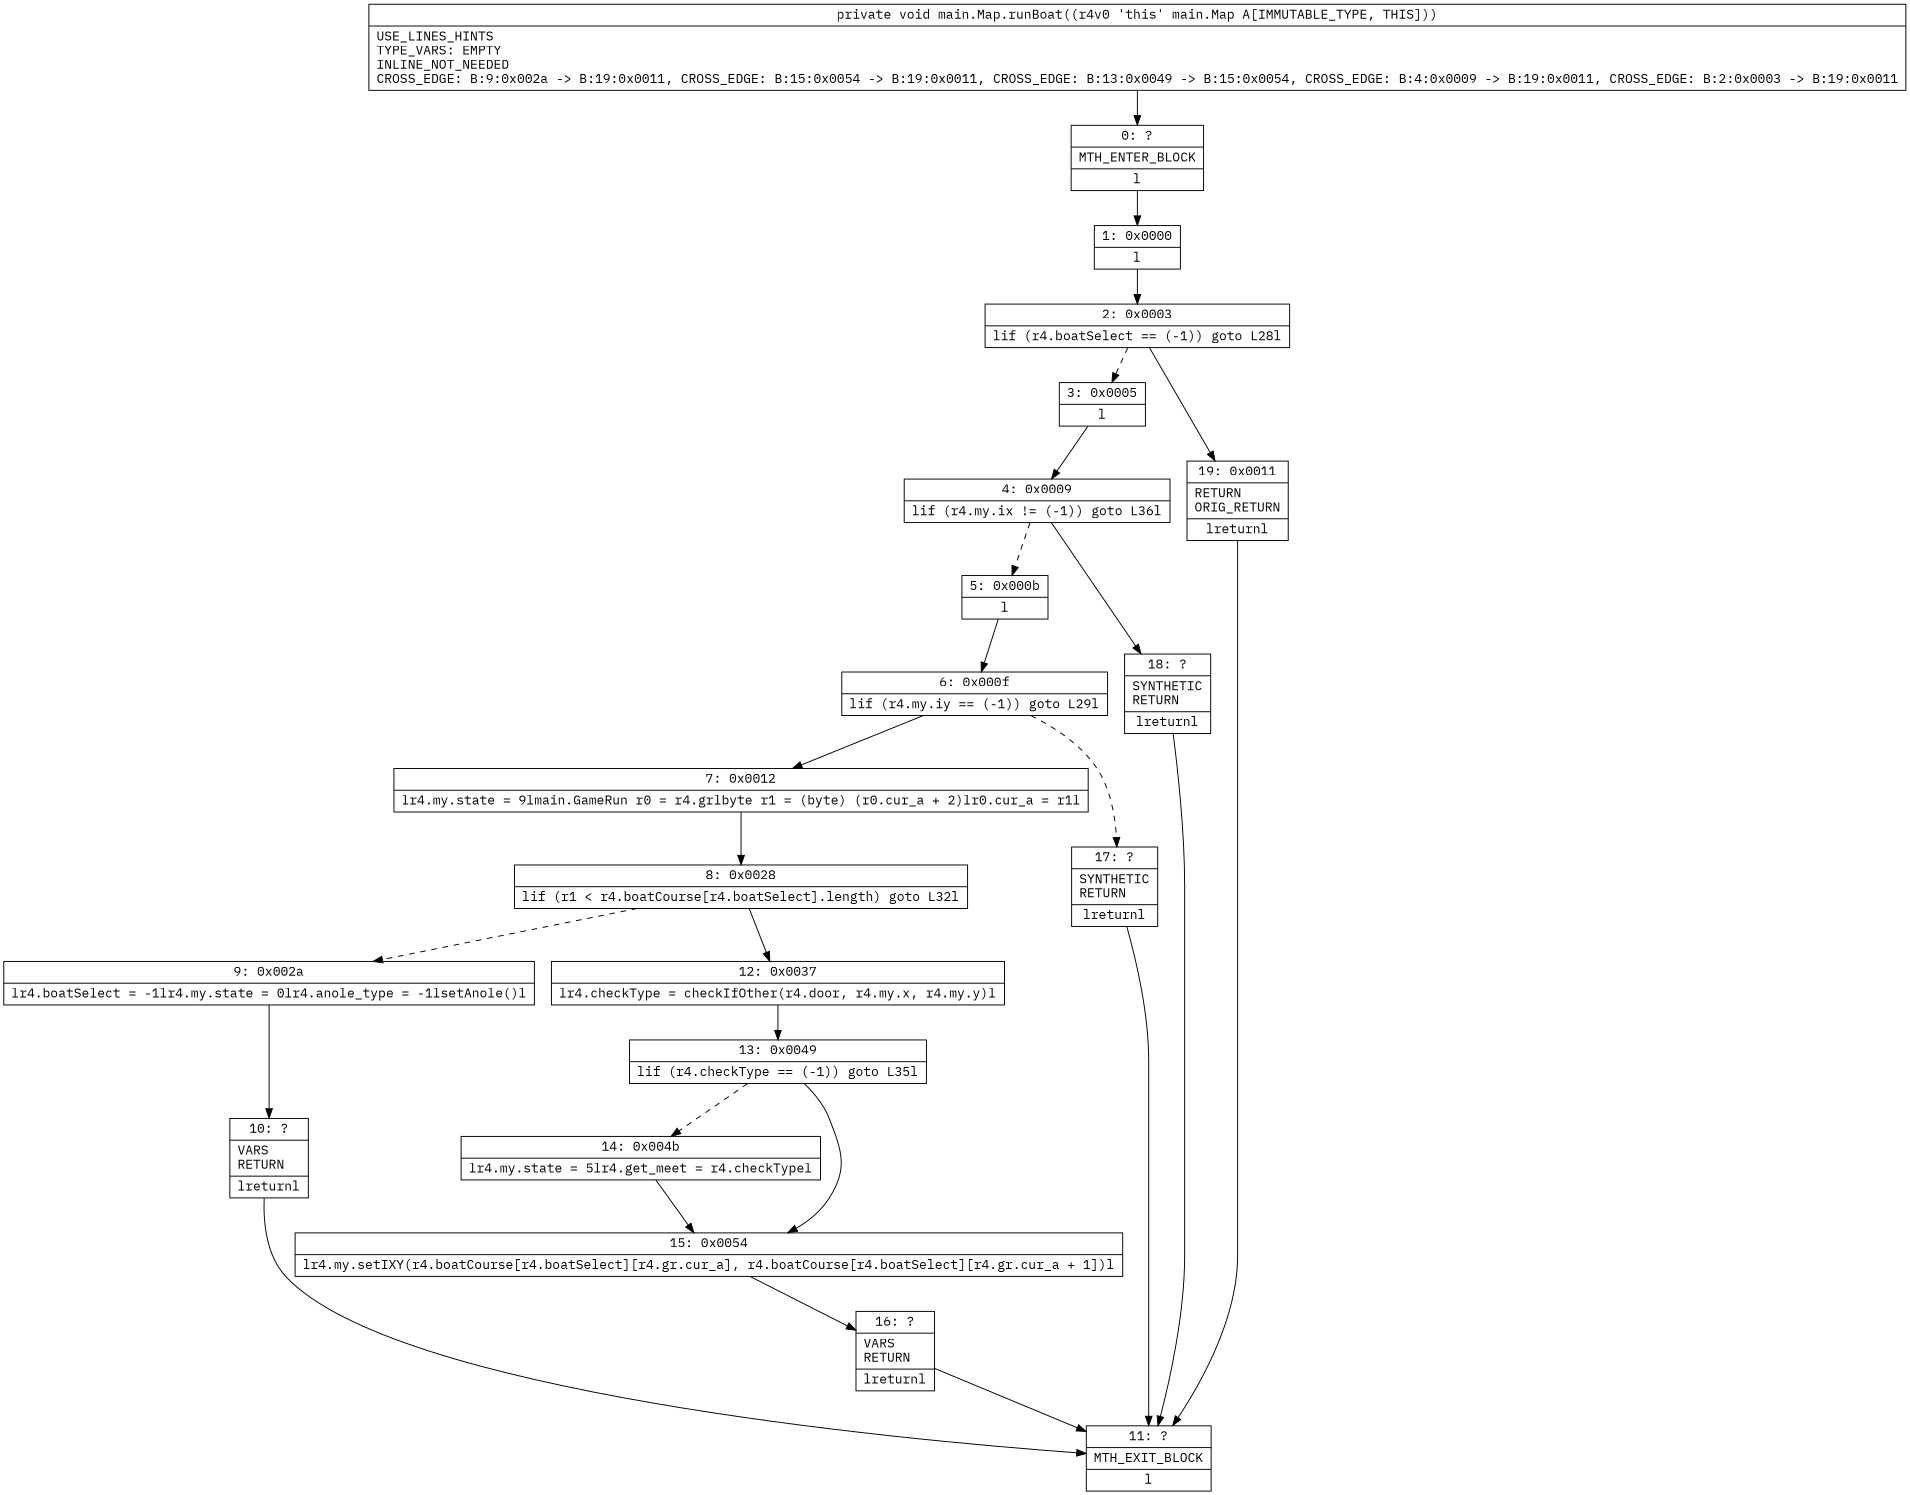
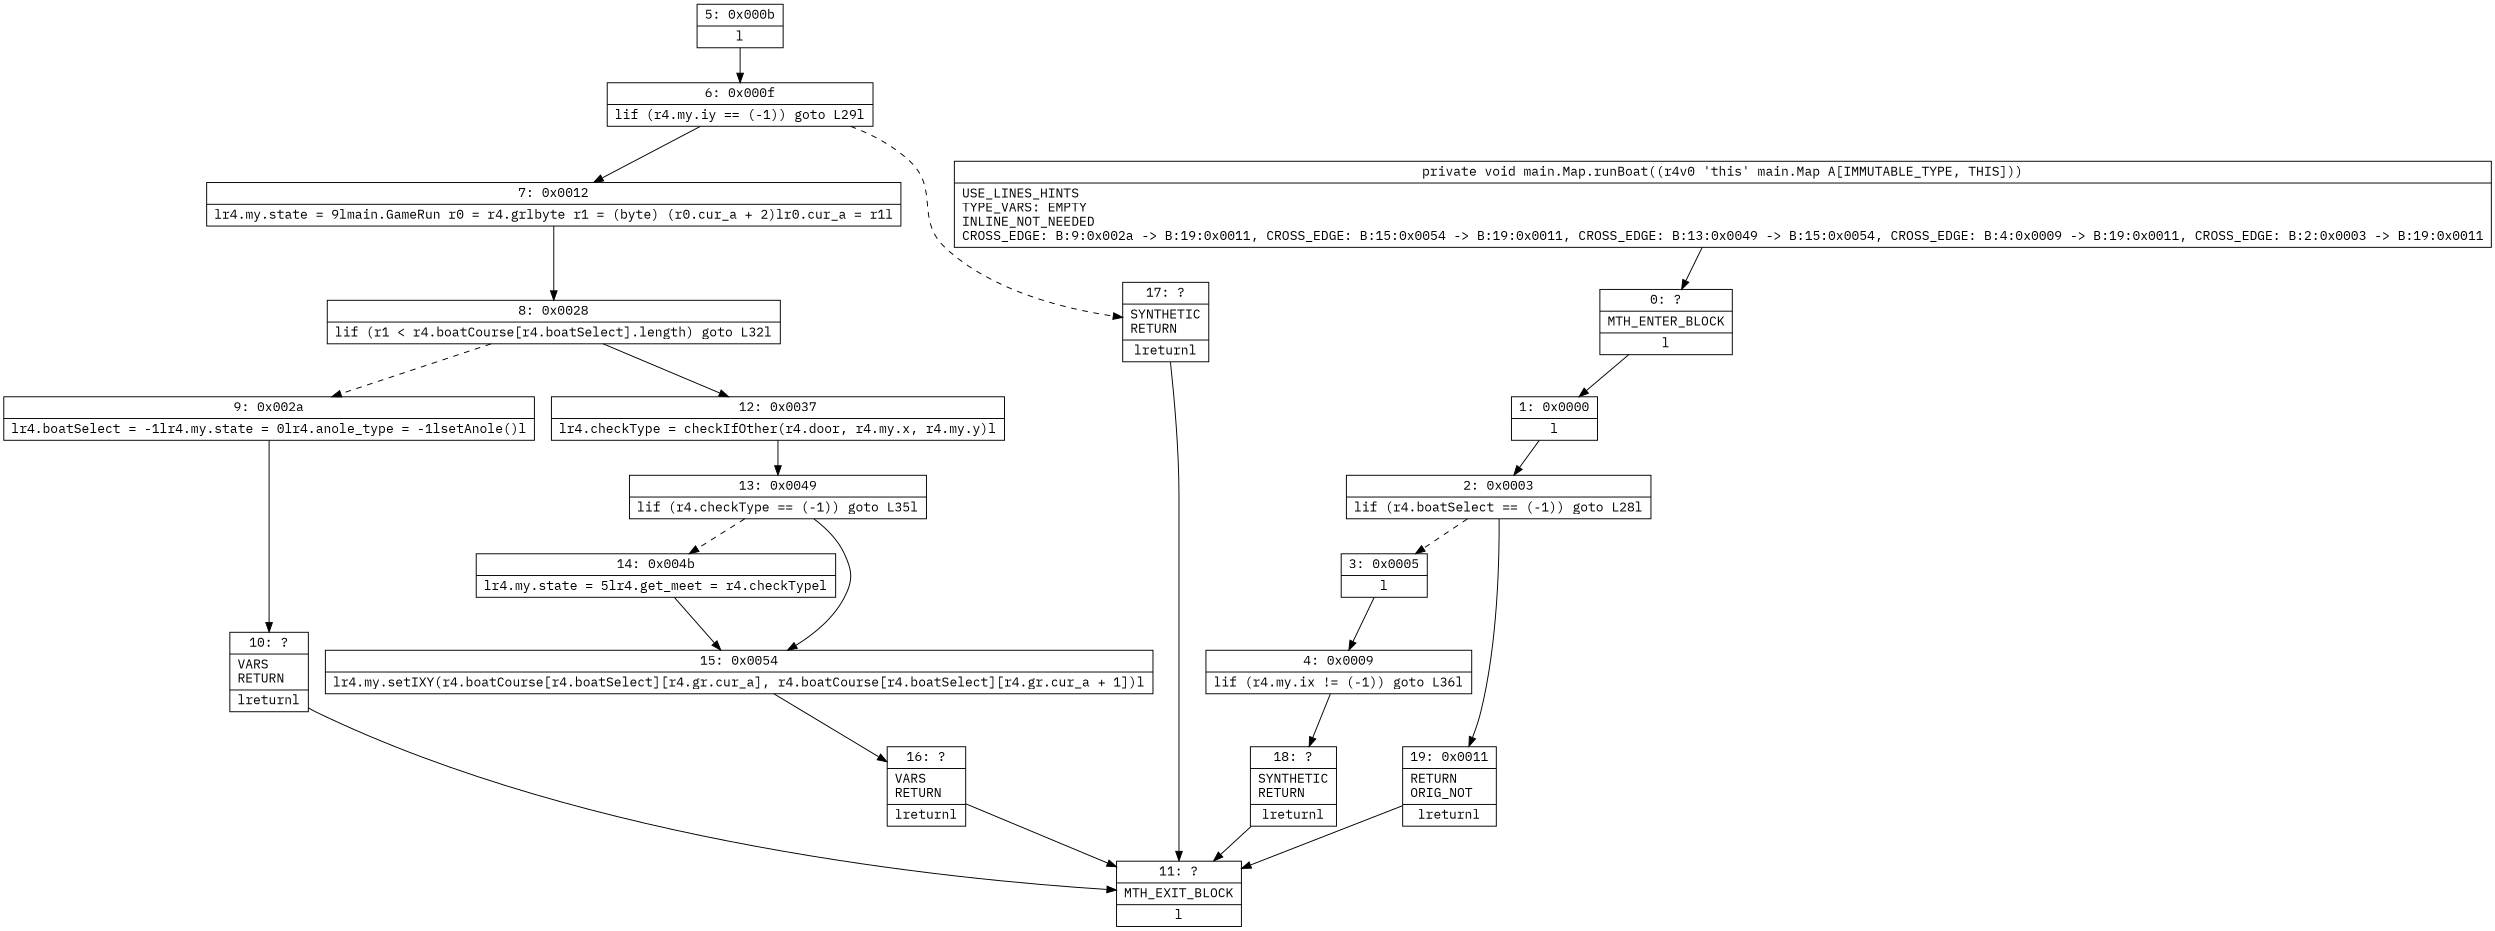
node "19: 0x0011": text "ORIG_RETURN" -> "ORIG_NOT"
edge "4: 0x0009" -> "5: 0x000b": removed
